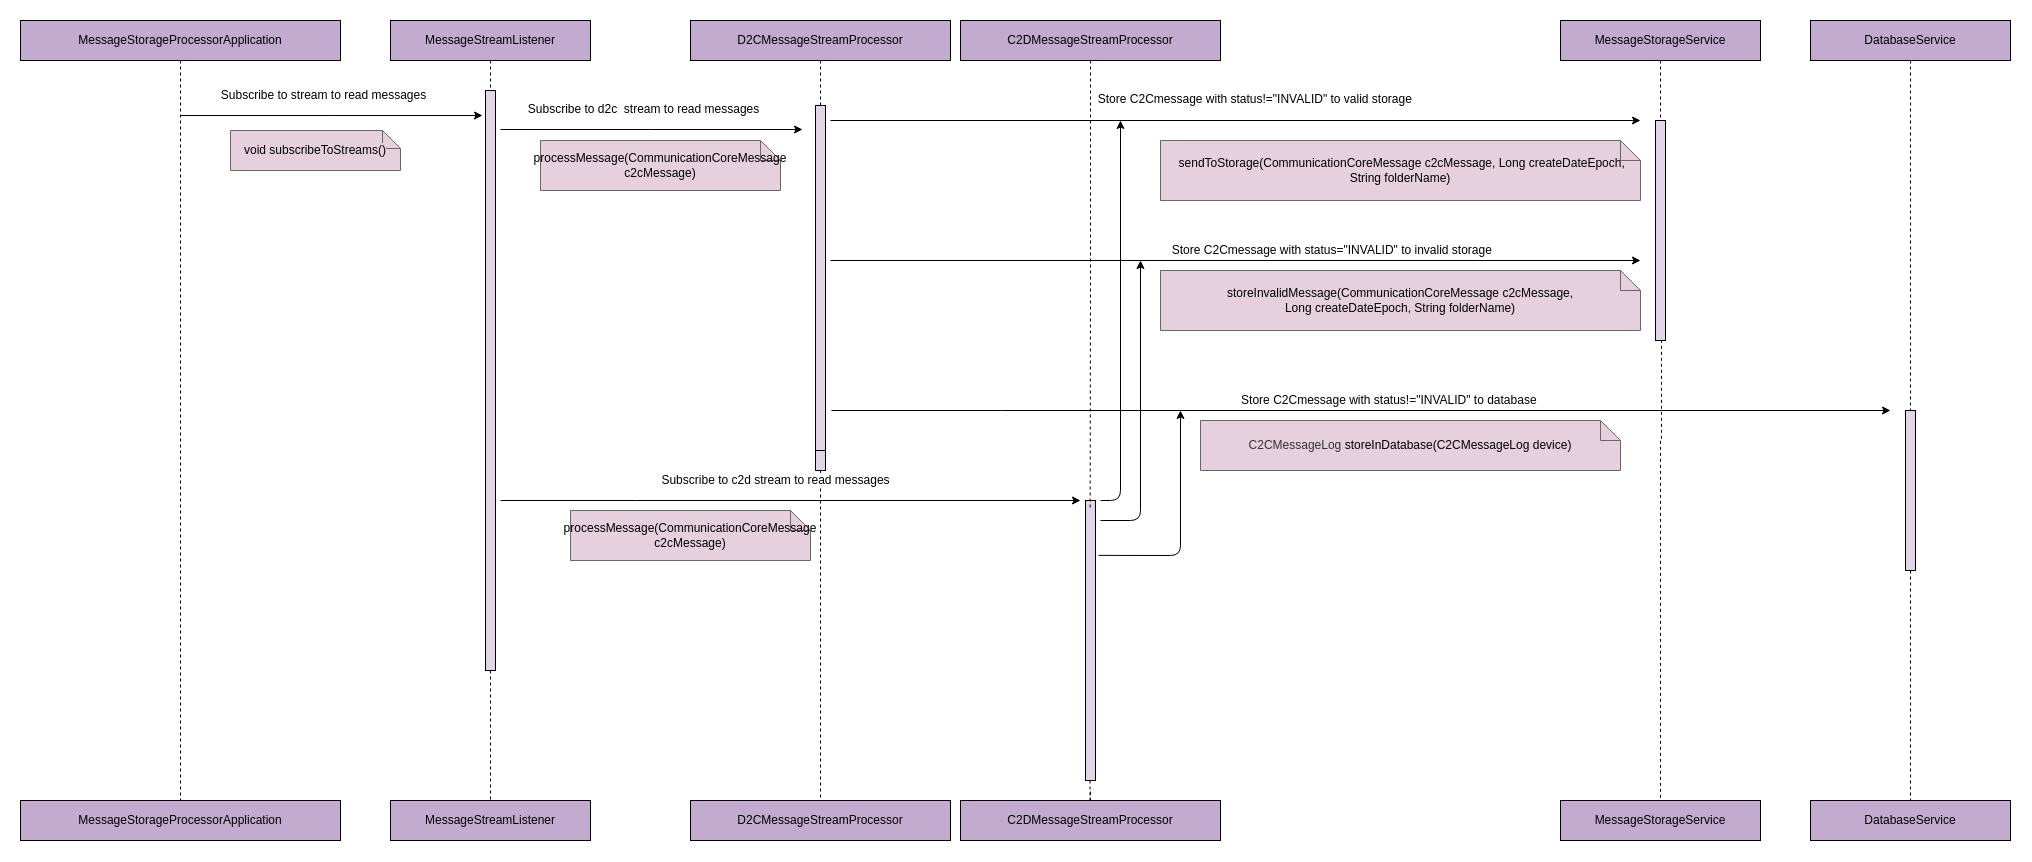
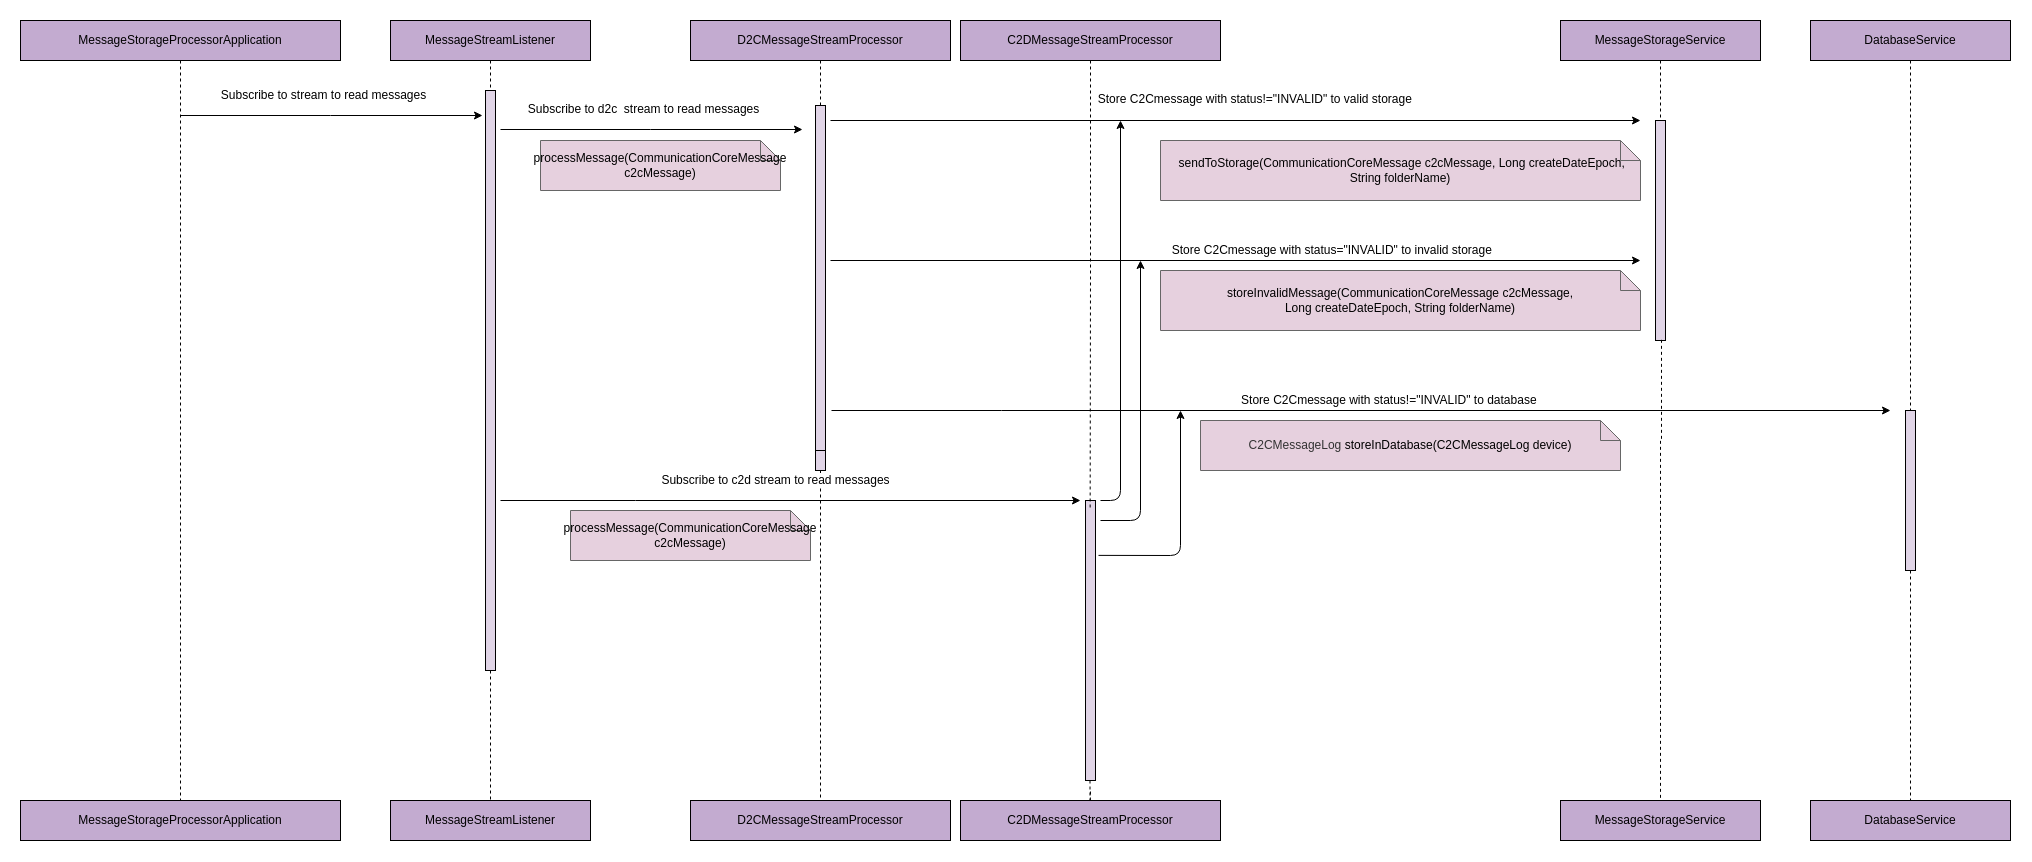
node "void subscribeToStreams()": removed
